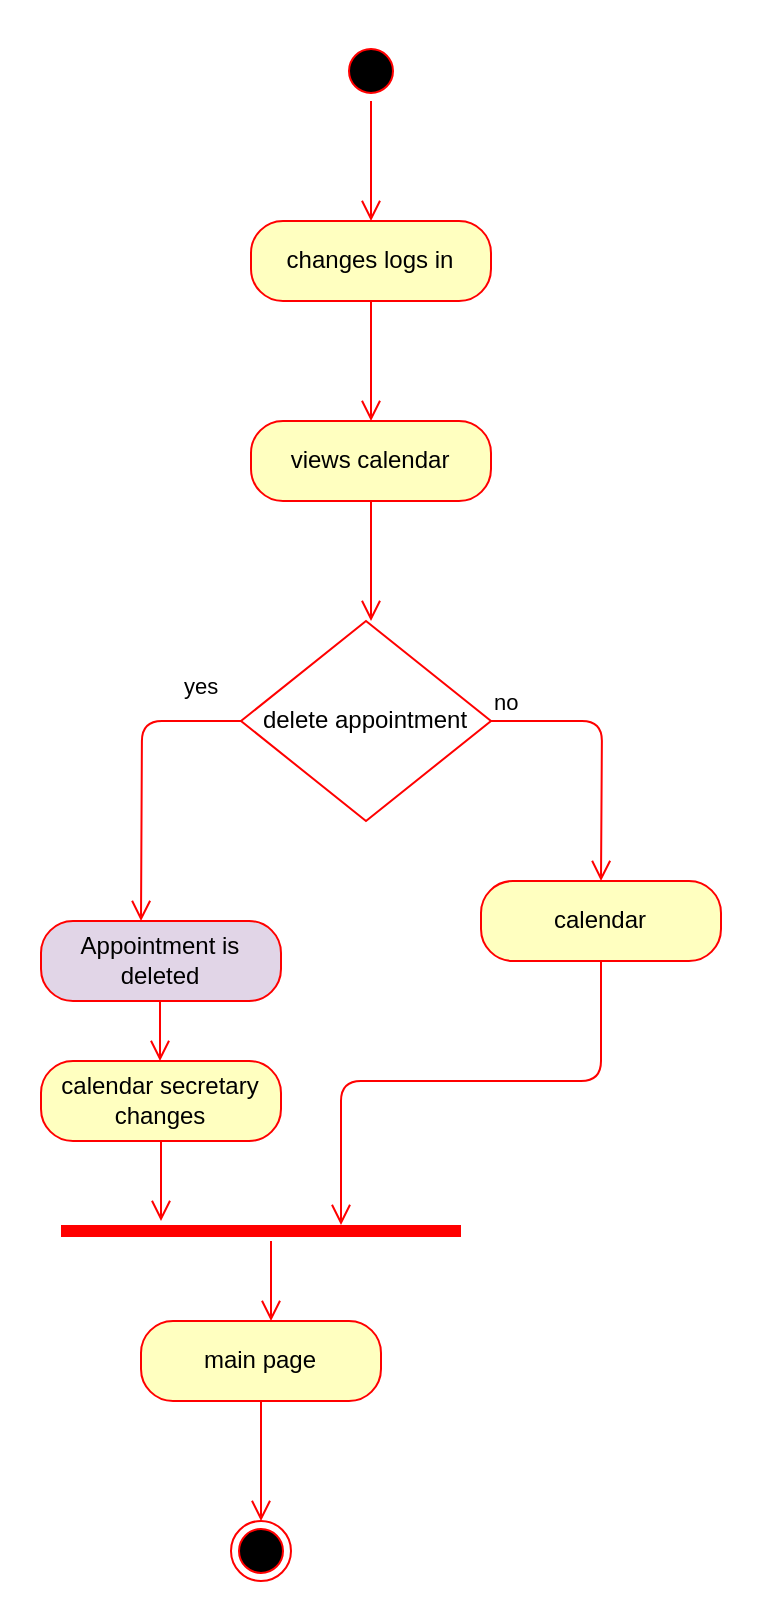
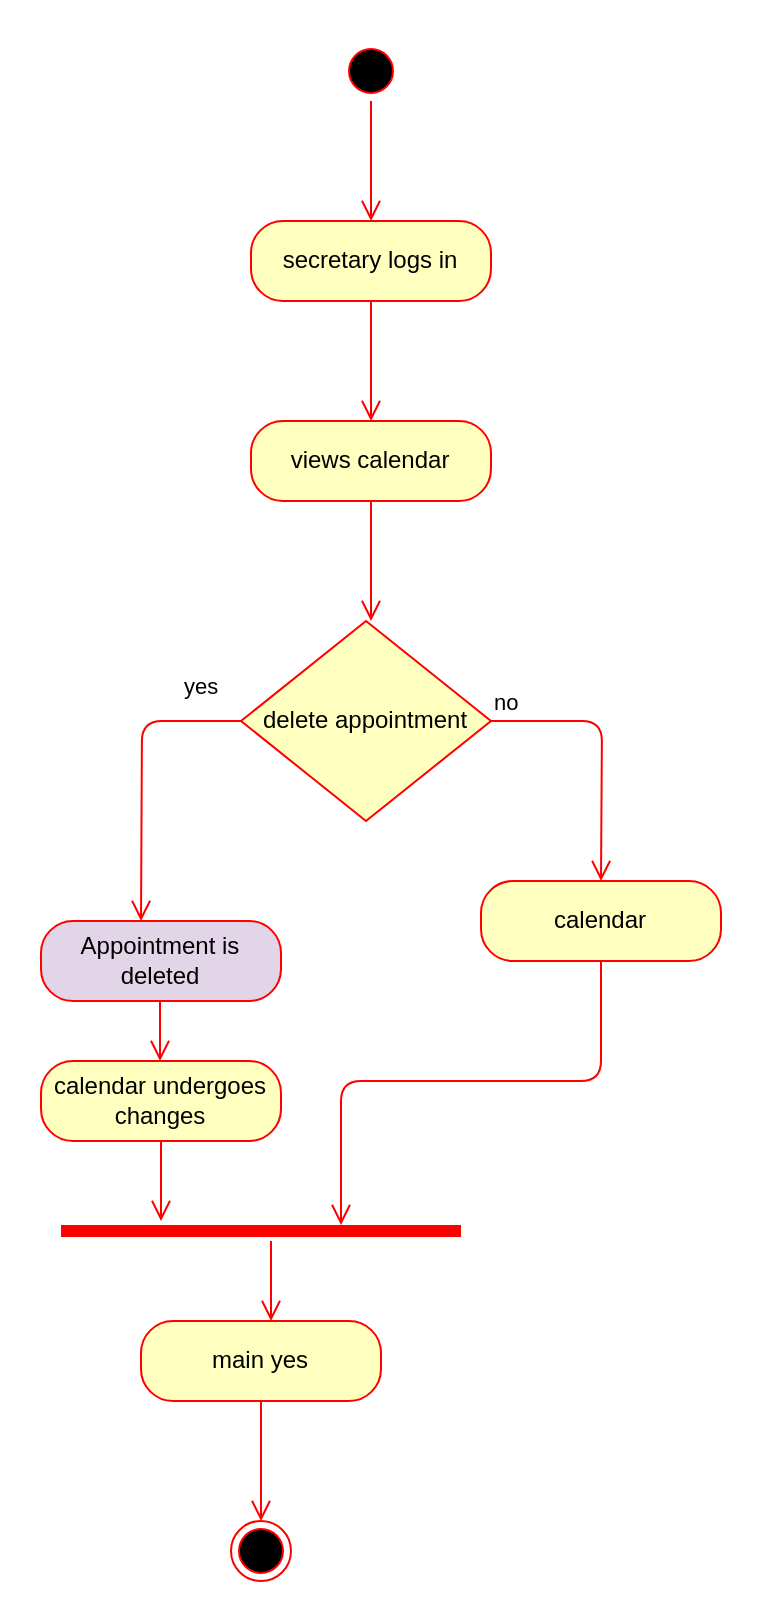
node "changes logs in": label "changes logs in" -> "secretary logs in"
node "delete appointment": fillcolor #ffffff -> #ffffc0
node "calendar secretary changes": label "calendar secretary changes" -> "calendar undergoes changes"
node "main page": label "main page" -> "main yes"
